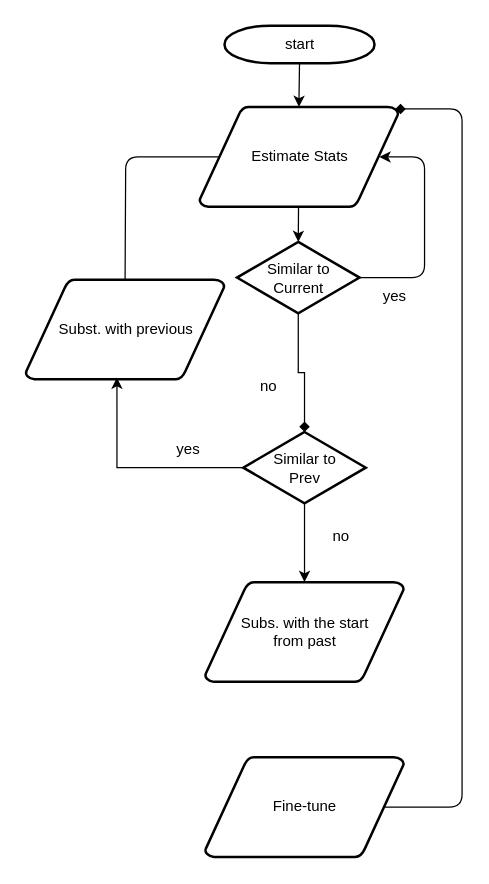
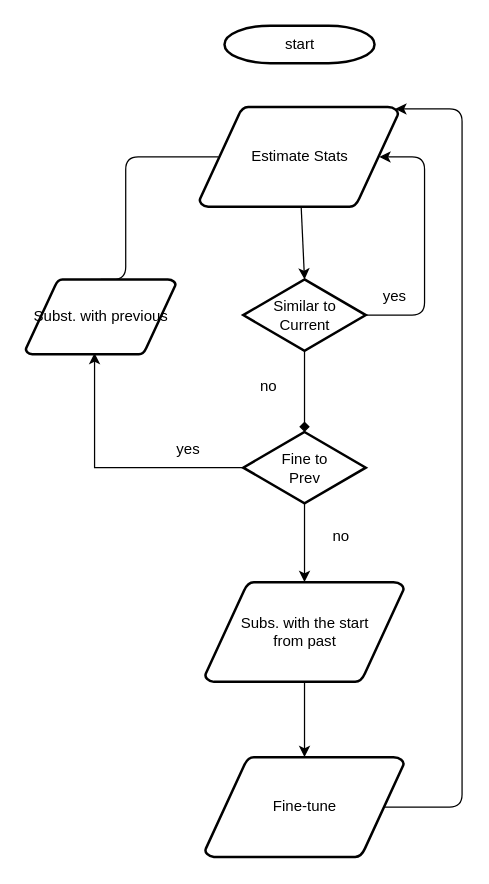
edge "start" -> "Estimate Stats": removed
edge "Fine-tune" -> "Estimate Stats": arrowhead diamond -> classic
node "Similar to Current": moved (298, 278) -> (304, 315)
node "Subst. with previous": size 199x100 -> 150x75
node "Similar to Prev": label "Similar to Prev" -> "Fine to Prev"
edge "Subs. with the start from past" -> "Fine-tune": added
